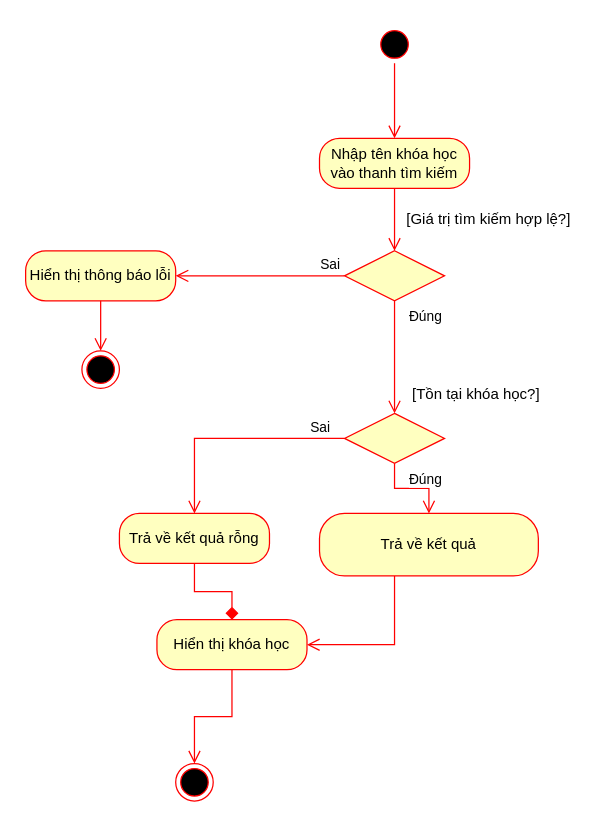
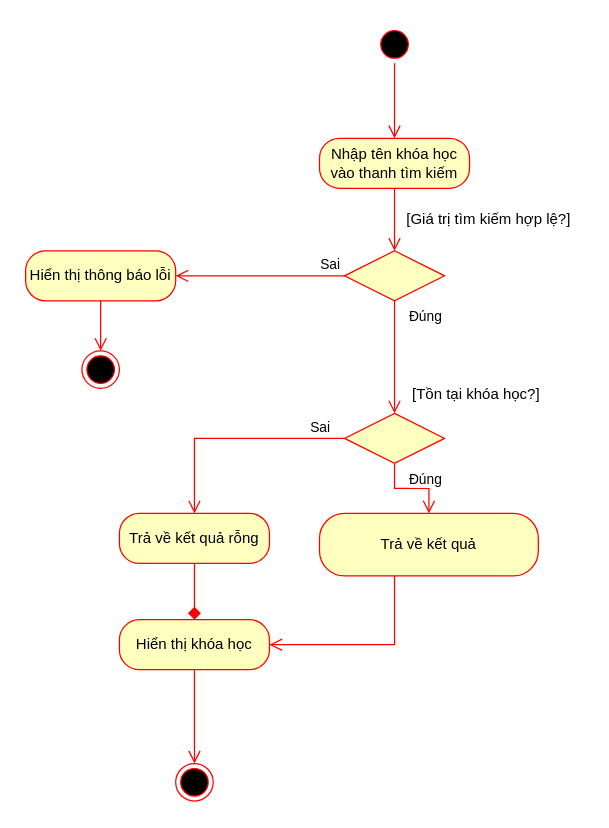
node "Hiển thị khóa học": moved (232, 644) -> (194, 644)
